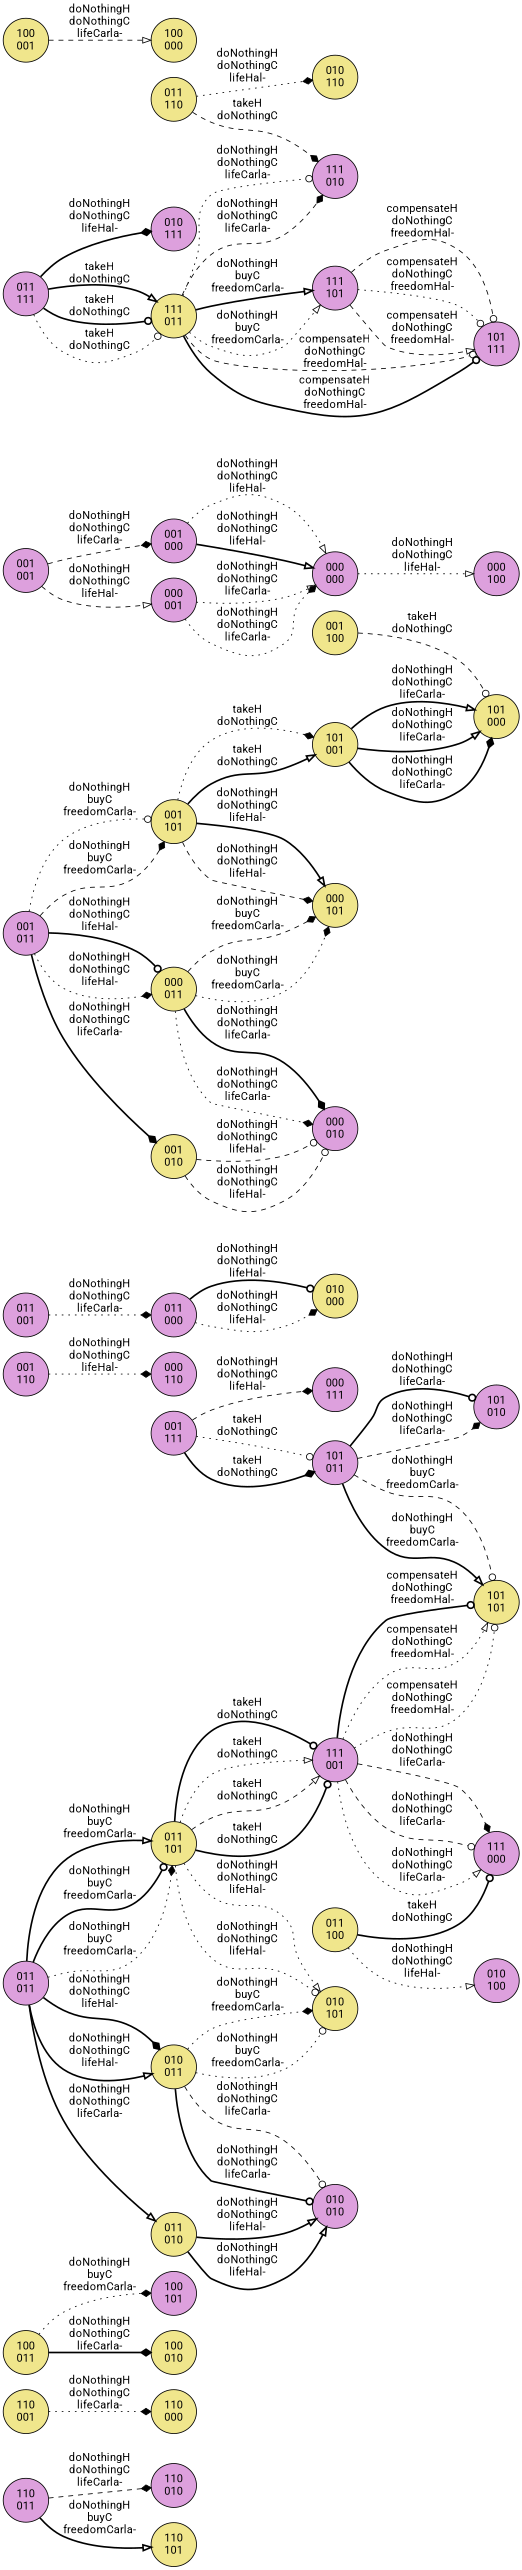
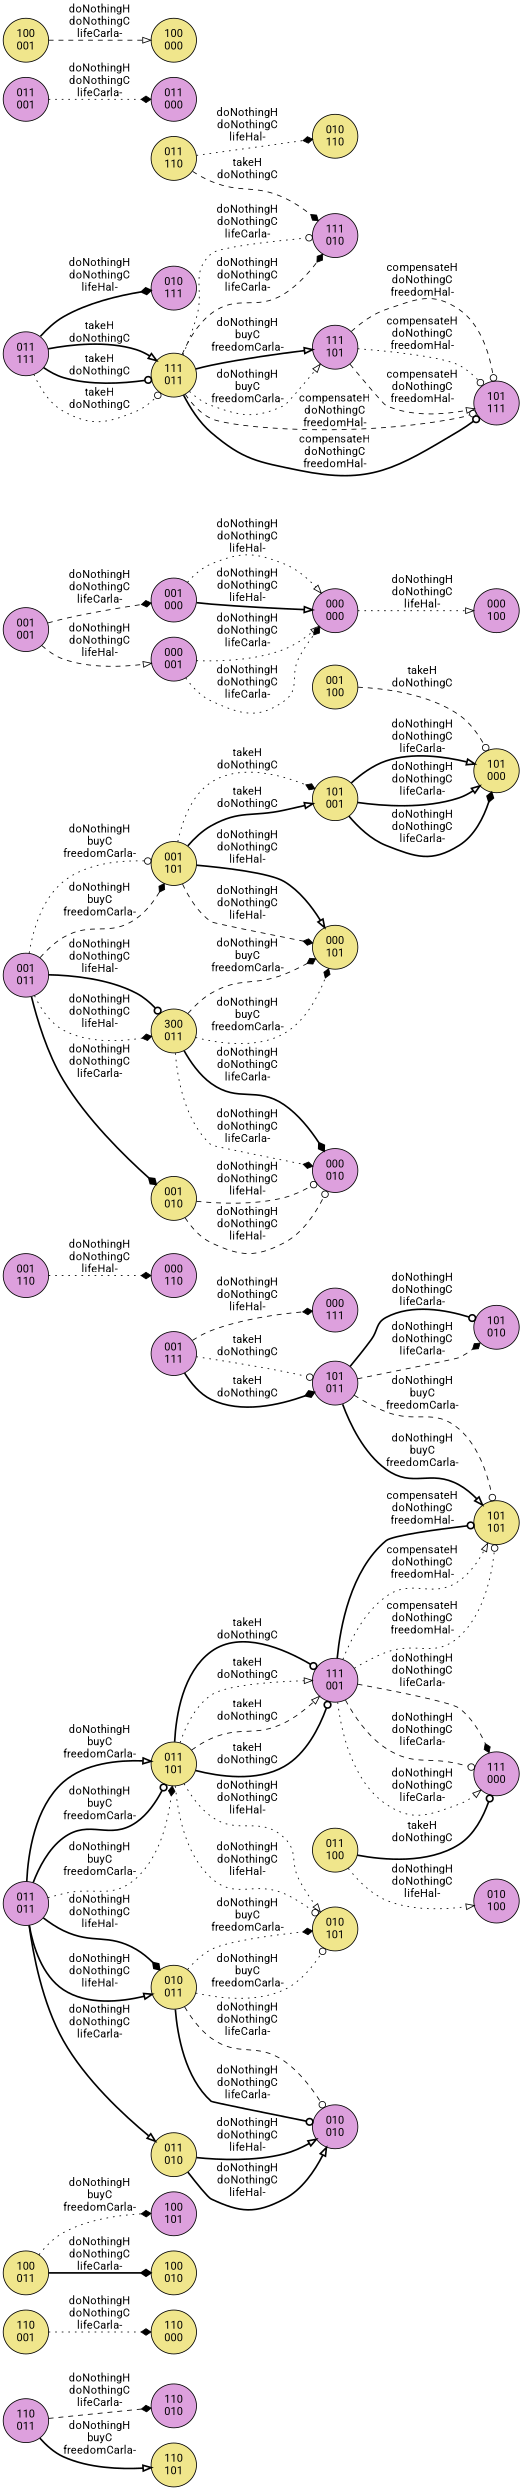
node "000 011": label "000 011" -> "300 011"
node "010 000": removed
